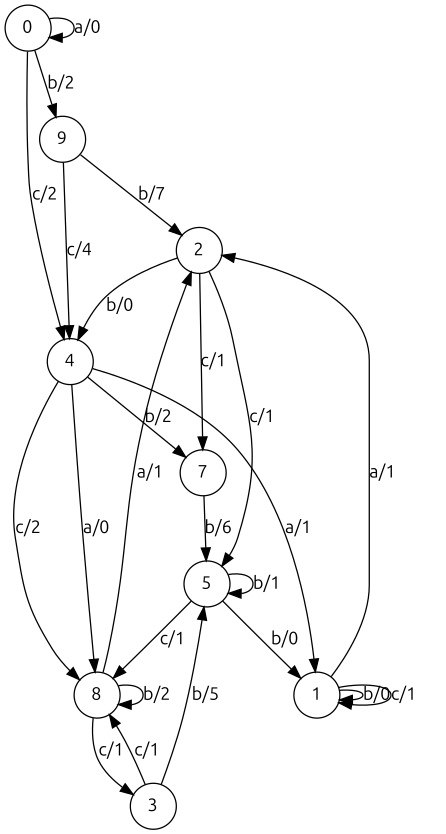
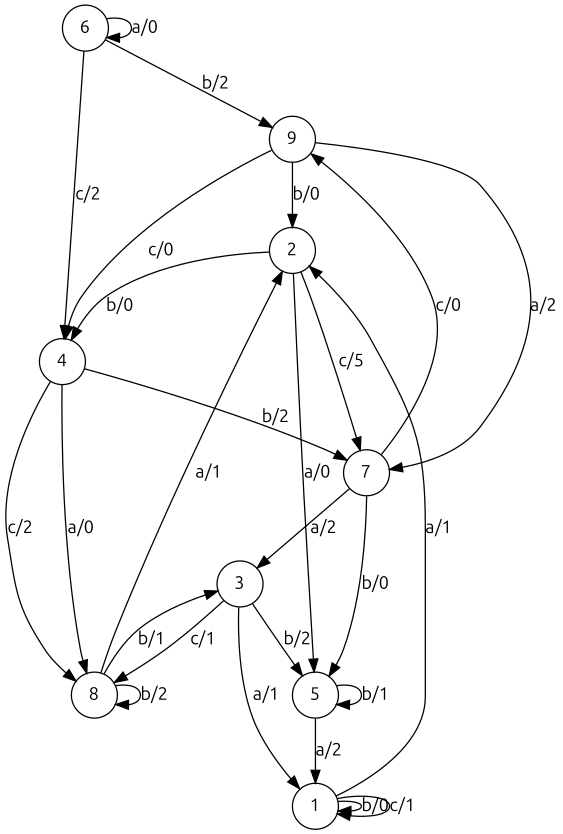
node "0": label "0" -> "6"
edge "9" -> "2": label "b/7" -> "b/0"
edge "9" -> "4": label "c/4" -> "c/0"
edge "9" -> "7": added, label "a/2"
edge "7" -> "9": added, label "c/0"
edge "2" -> "7": label "c/1" -> "c/5"
edge "2" -> "5": label "c/1" -> "a/0"
edge "4" -> "1": now "3" -> "1"
edge "7" -> "3": added, label "a/2"
edge "7" -> "5": label "b/6" -> "b/0"
edge "5" -> "8": removed, label "c/1"
edge "5" -> "1": label "b/0" -> "a/2"
edge "3" -> "5": label "b/5" -> "b/2"
edge "8" -> "3": label "c/1" -> "b/1"
